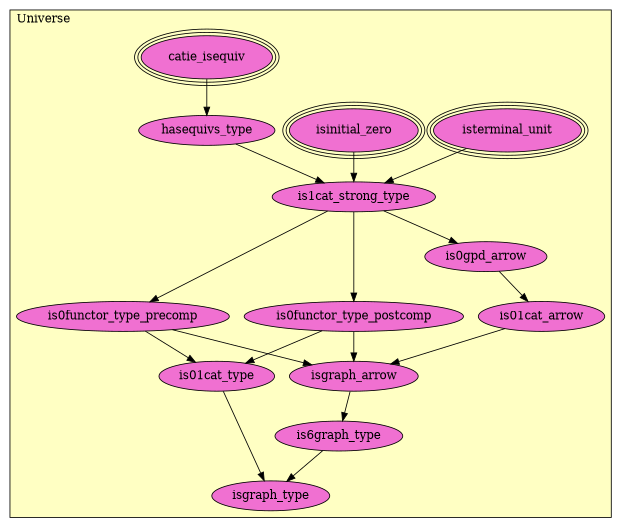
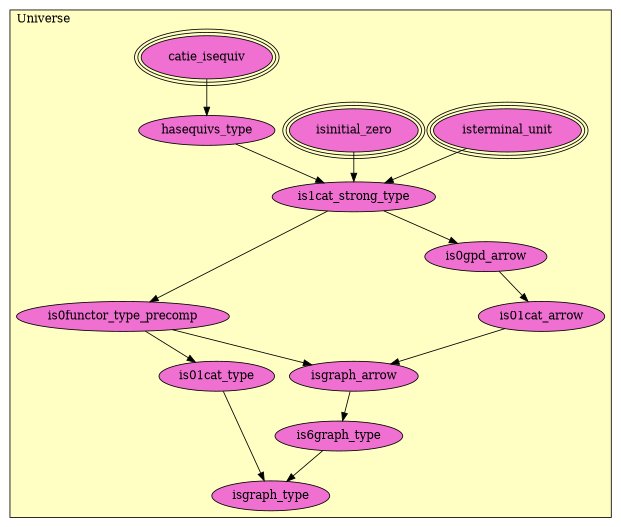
node "is0functor_type_postcomp": removed
